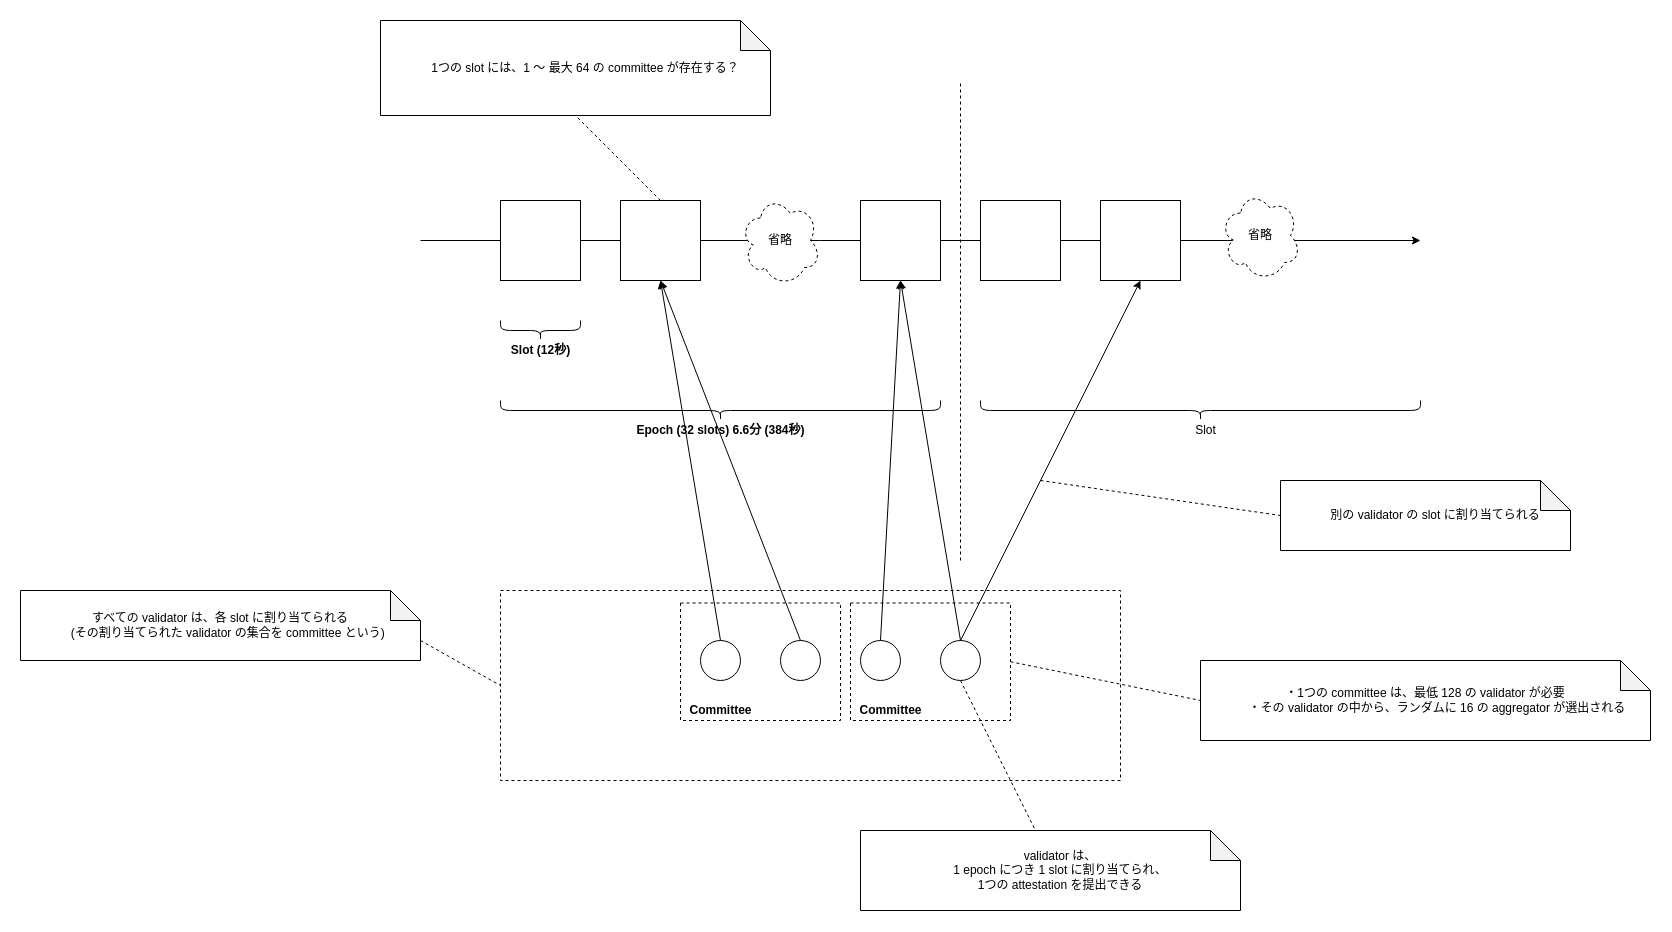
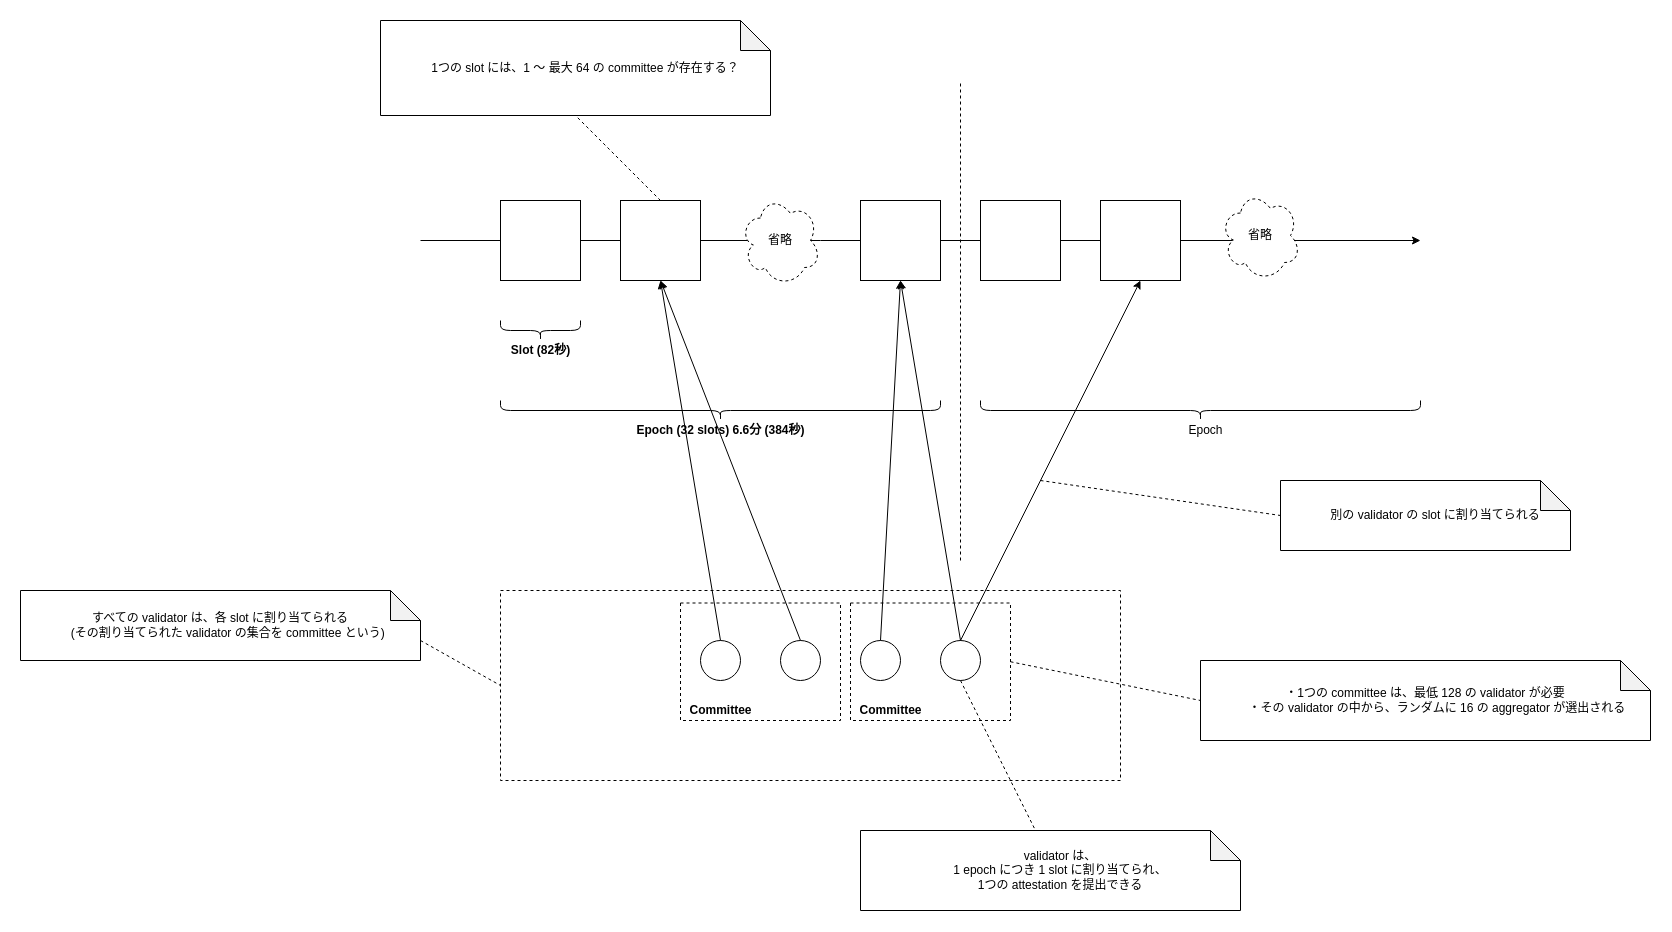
node "Slot (12秒)": label "Slot (12秒)" -> "Slot (82秒)"
node "Slot": label "Slot" -> "Epoch"
